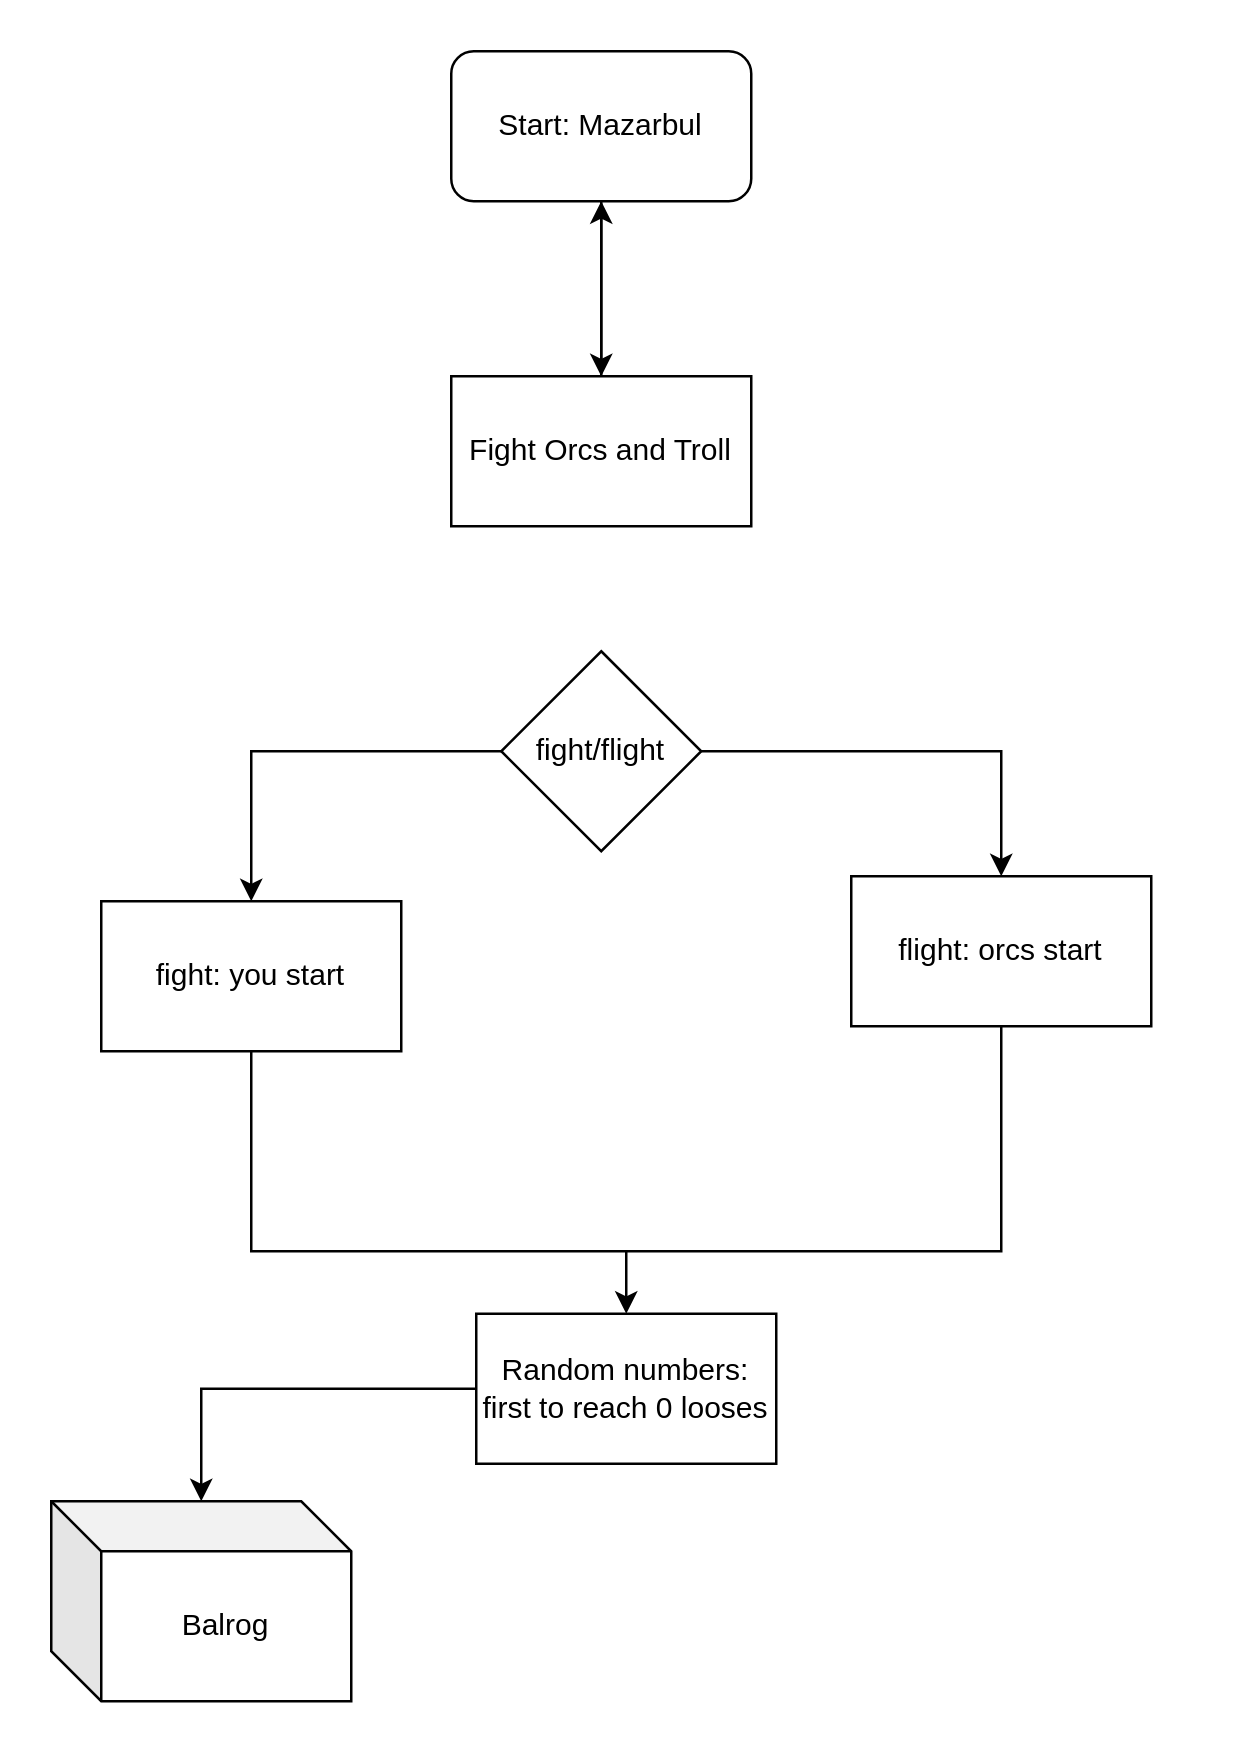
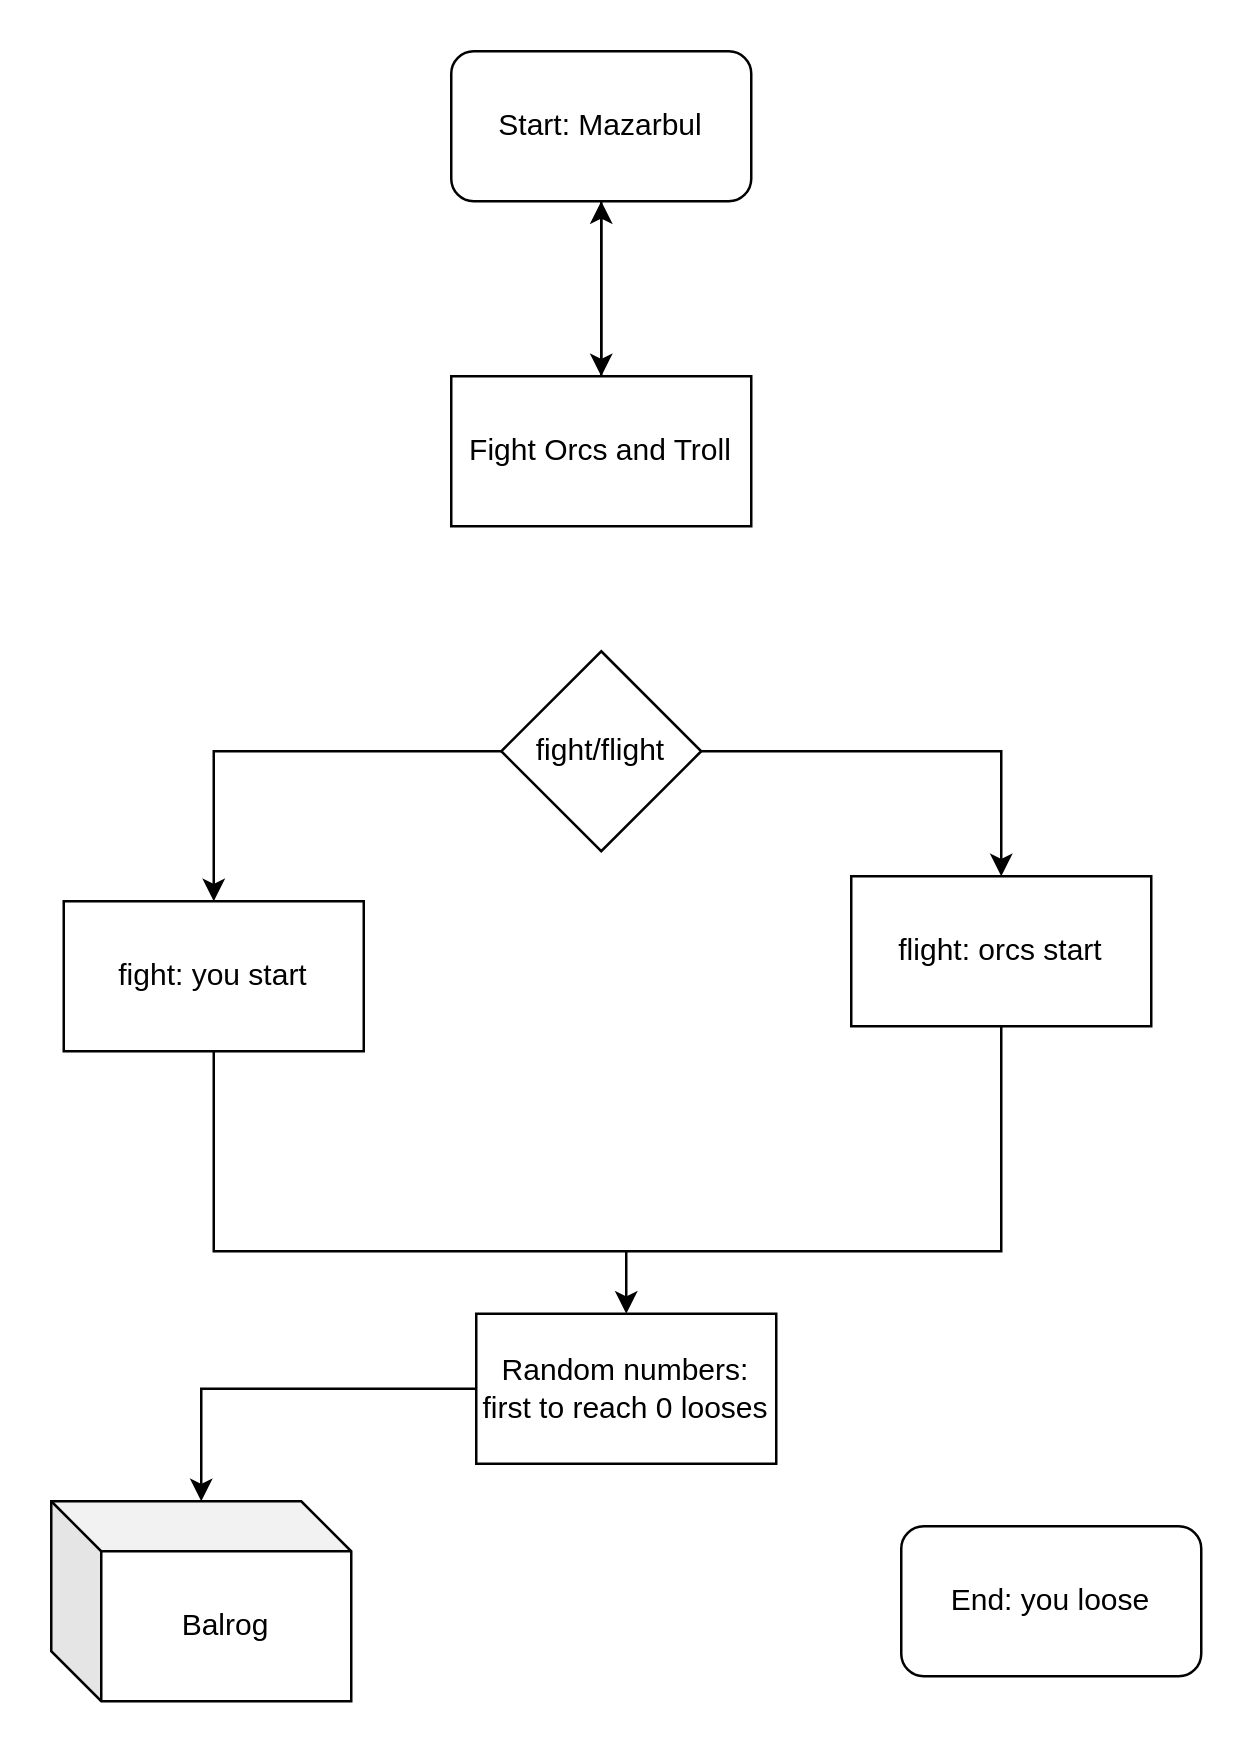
node "fight: you start": moved (251, 976) -> (214, 976)
node "End: you loose": added
